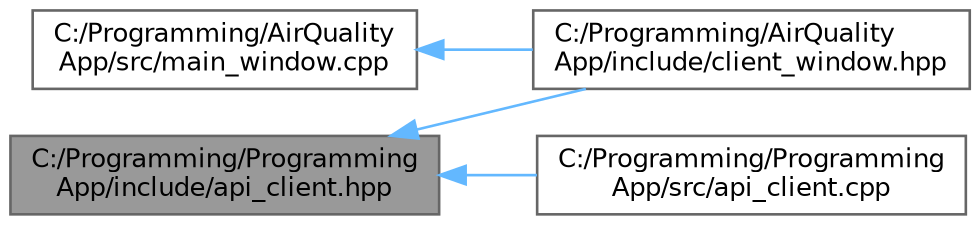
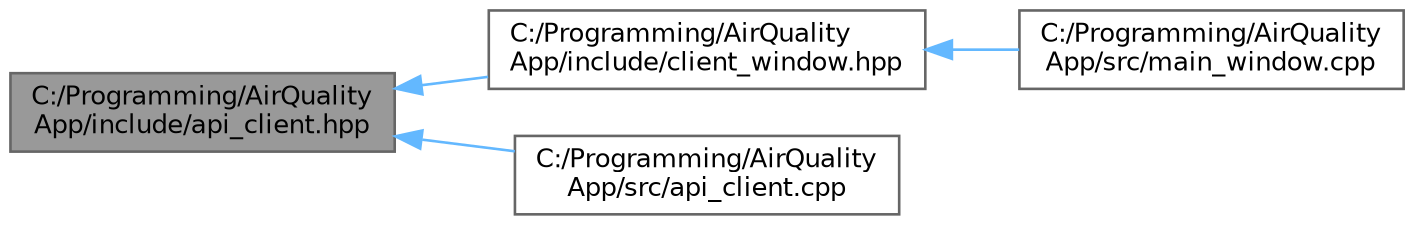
edge "C:/Programming/AirQuality App/include/client_window.hpp" -> "C:/Programming/AirQuality App/src/main_window.cpp": reversed
node "C:/Programming/Programming App/include/api_client.hpp": label "C:/Programming/Programming App/include/api_client.hpp" -> "C:/Programming/AirQuality App/include/api_client.hpp"
node "C:/Programming/Programming App/src/api_client.cpp": label "C:/Programming/Programming App/src/api_client.cpp" -> "C:/Programming/AirQuality App/src/api_client.cpp"
